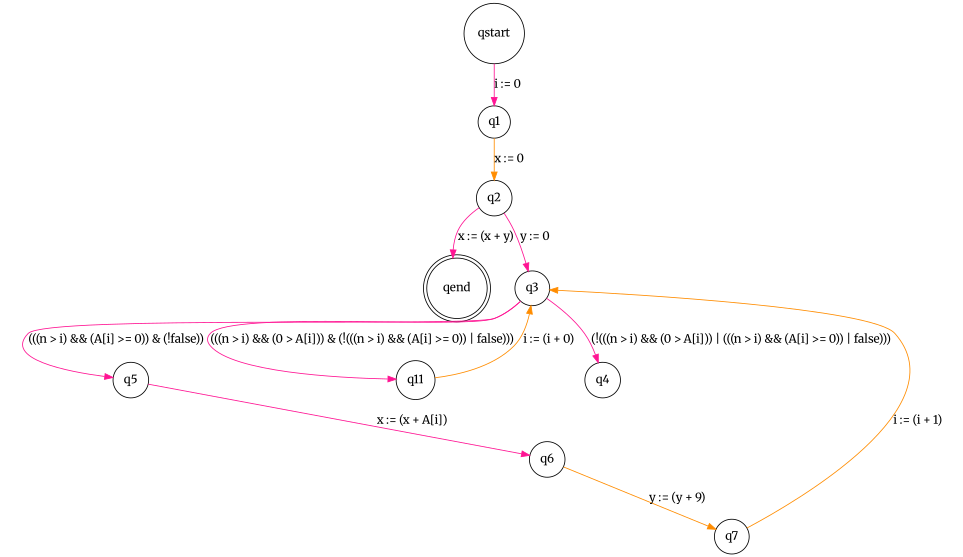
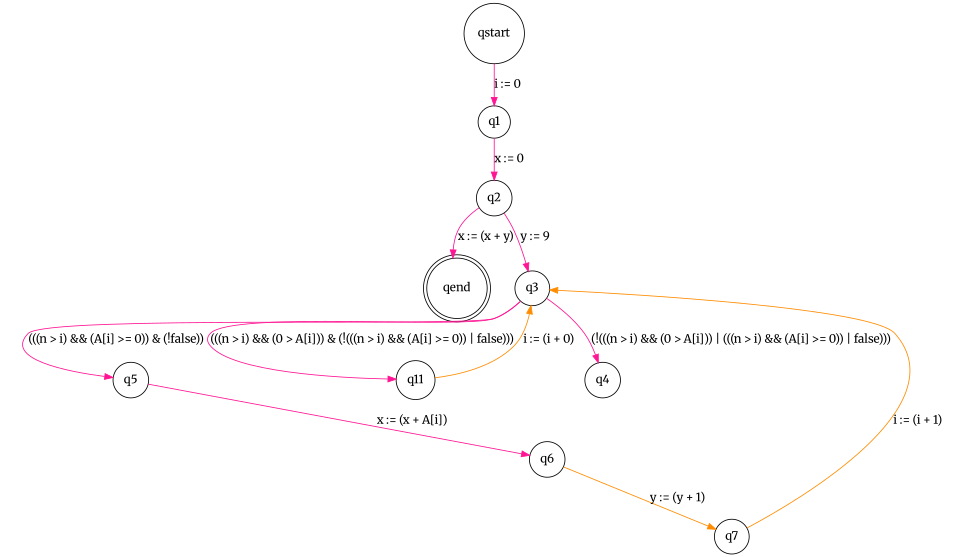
edge "q1" -> "q2": color darkorange -> deeppink
edge "q2" -> "q3": label "y := 0" -> "y := 9"
edge "q6" -> "q7": label "y := (y + 9)" -> "y := (y + 1)"
